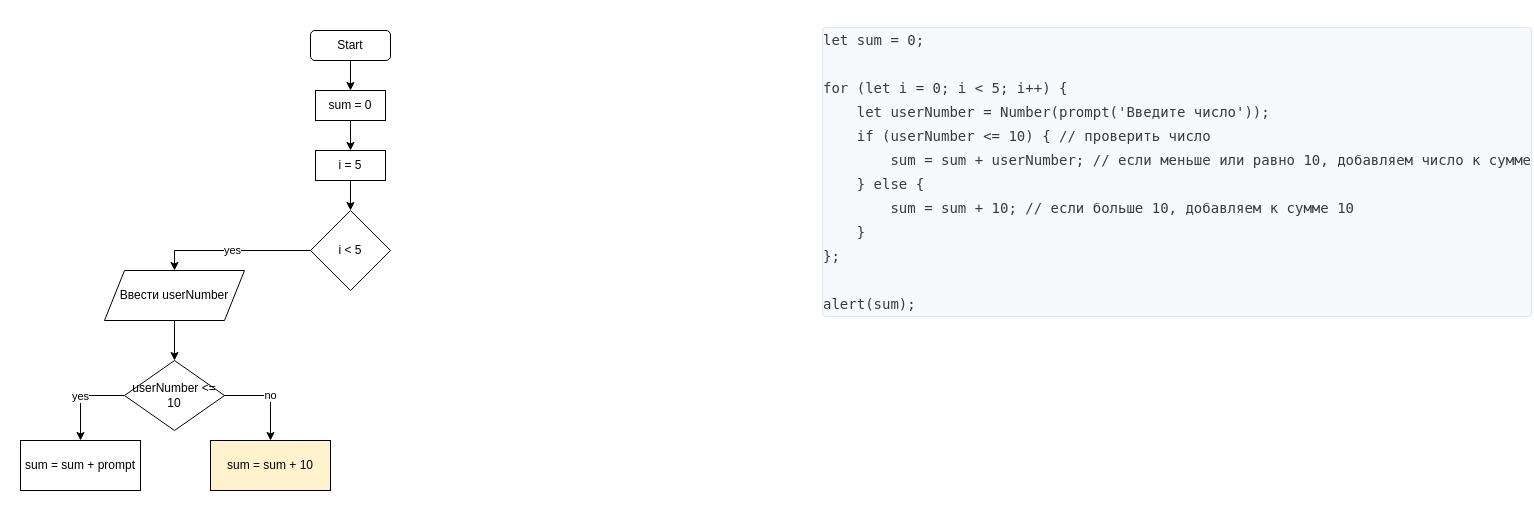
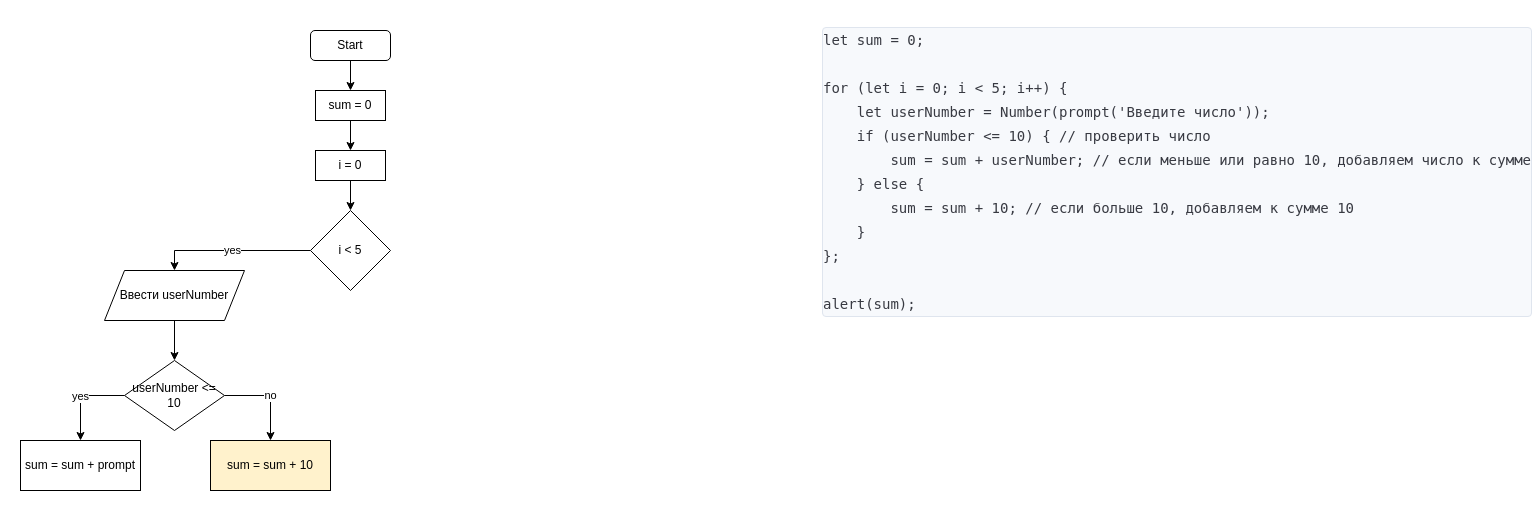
node "i = 5": label "i = 5" -> "i = 0"
